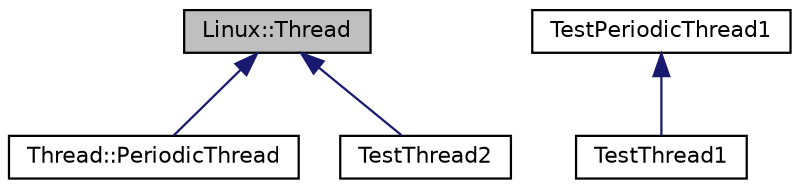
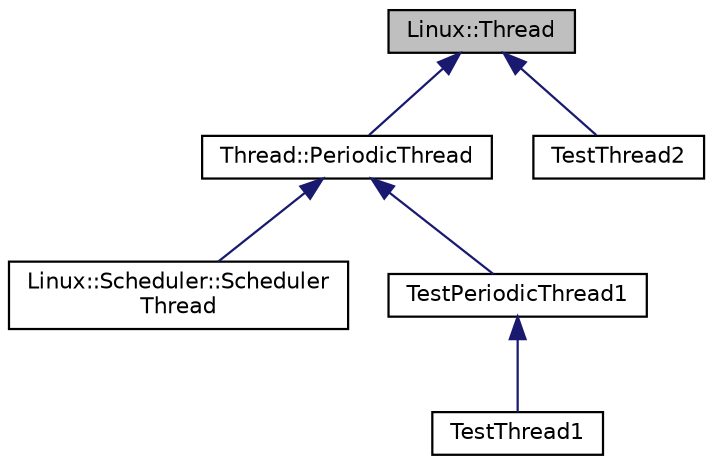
edge "TestPeriodicThread1" -> "Thread::PeriodicThread": added
node "Linux::Scheduler::Scheduler Thread": added
